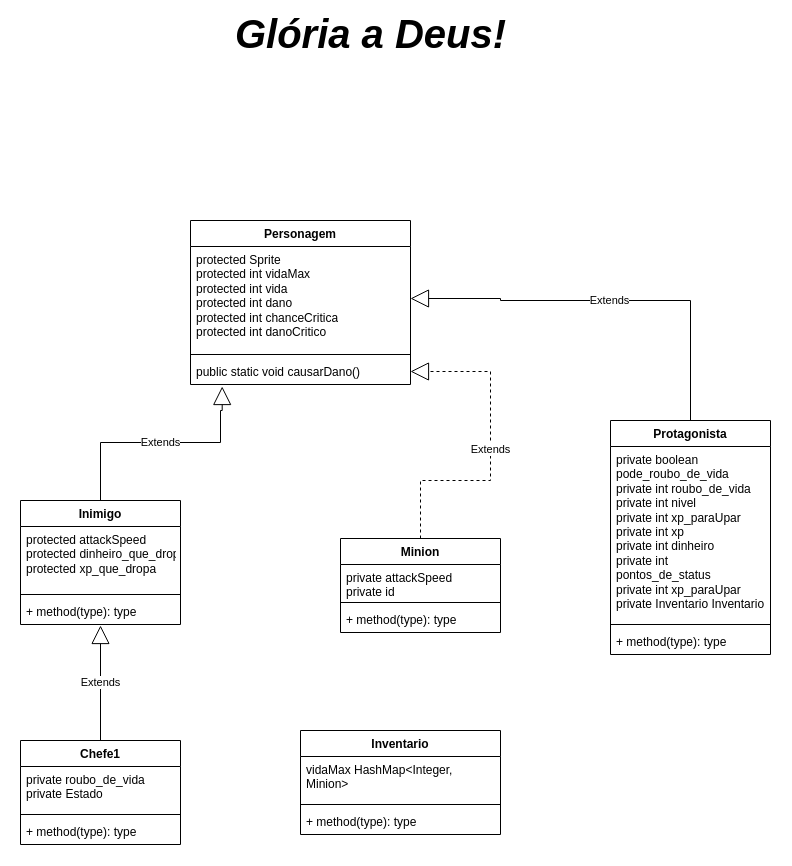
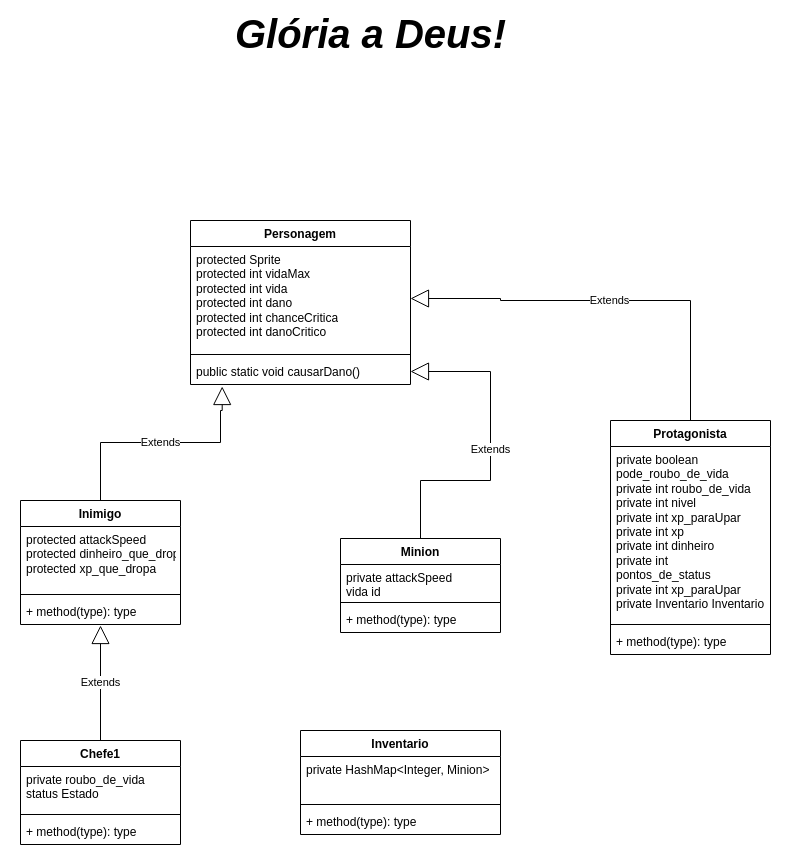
edge "Minion" -> "public static void causarDano()": style dashed -> solid
node "private attackSpeed private id": label "private attackSpeed private id" -> "private attackSpeed vida id"
node "vidaMax HashMap<Integer, Minion>": label "vidaMax HashMap<Integer, Minion>" -> "private HashMap<Integer, Minion>"
node "private roubo_de_vida private Estado": label "private roubo_de_vida private Estado" -> "private roubo_de_vida status Estado"
